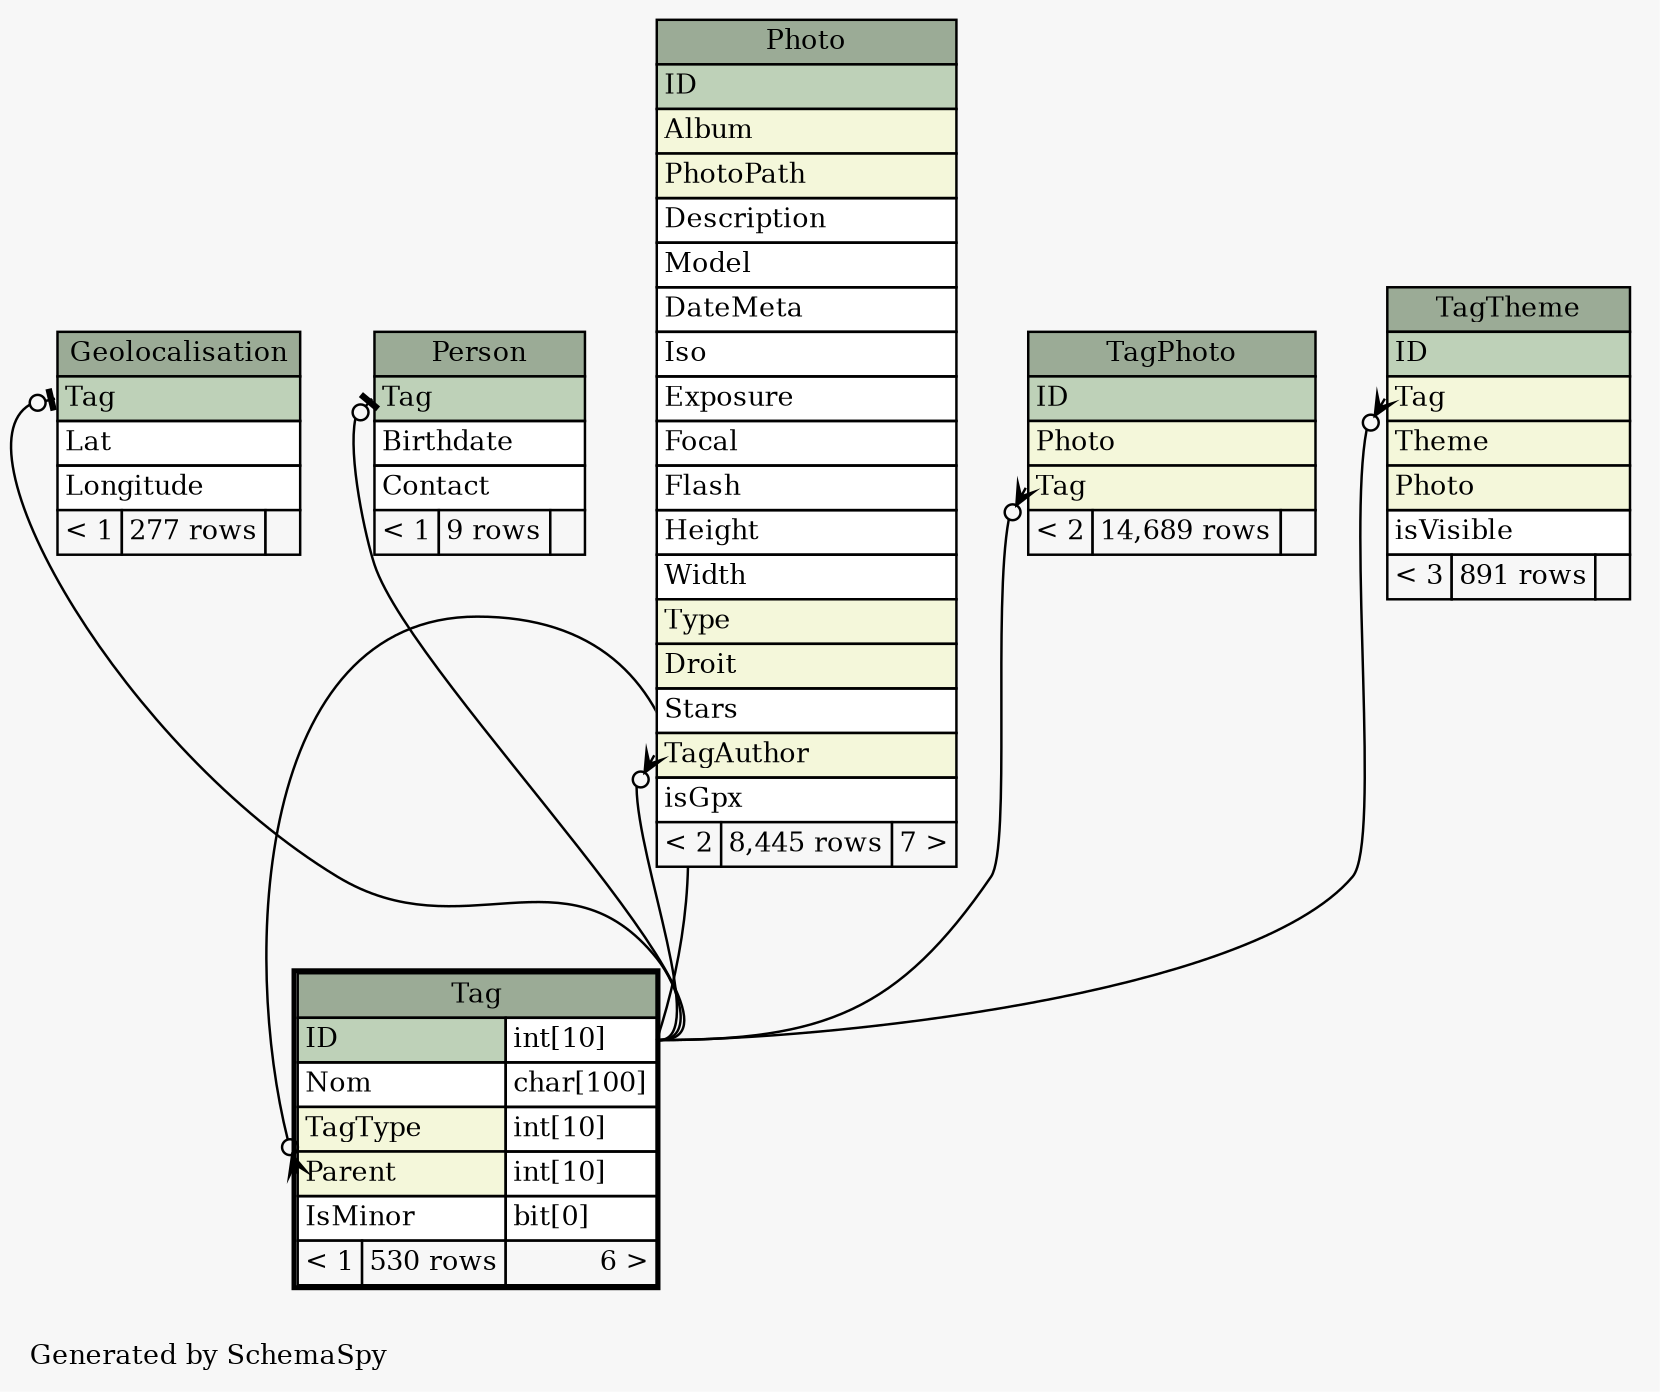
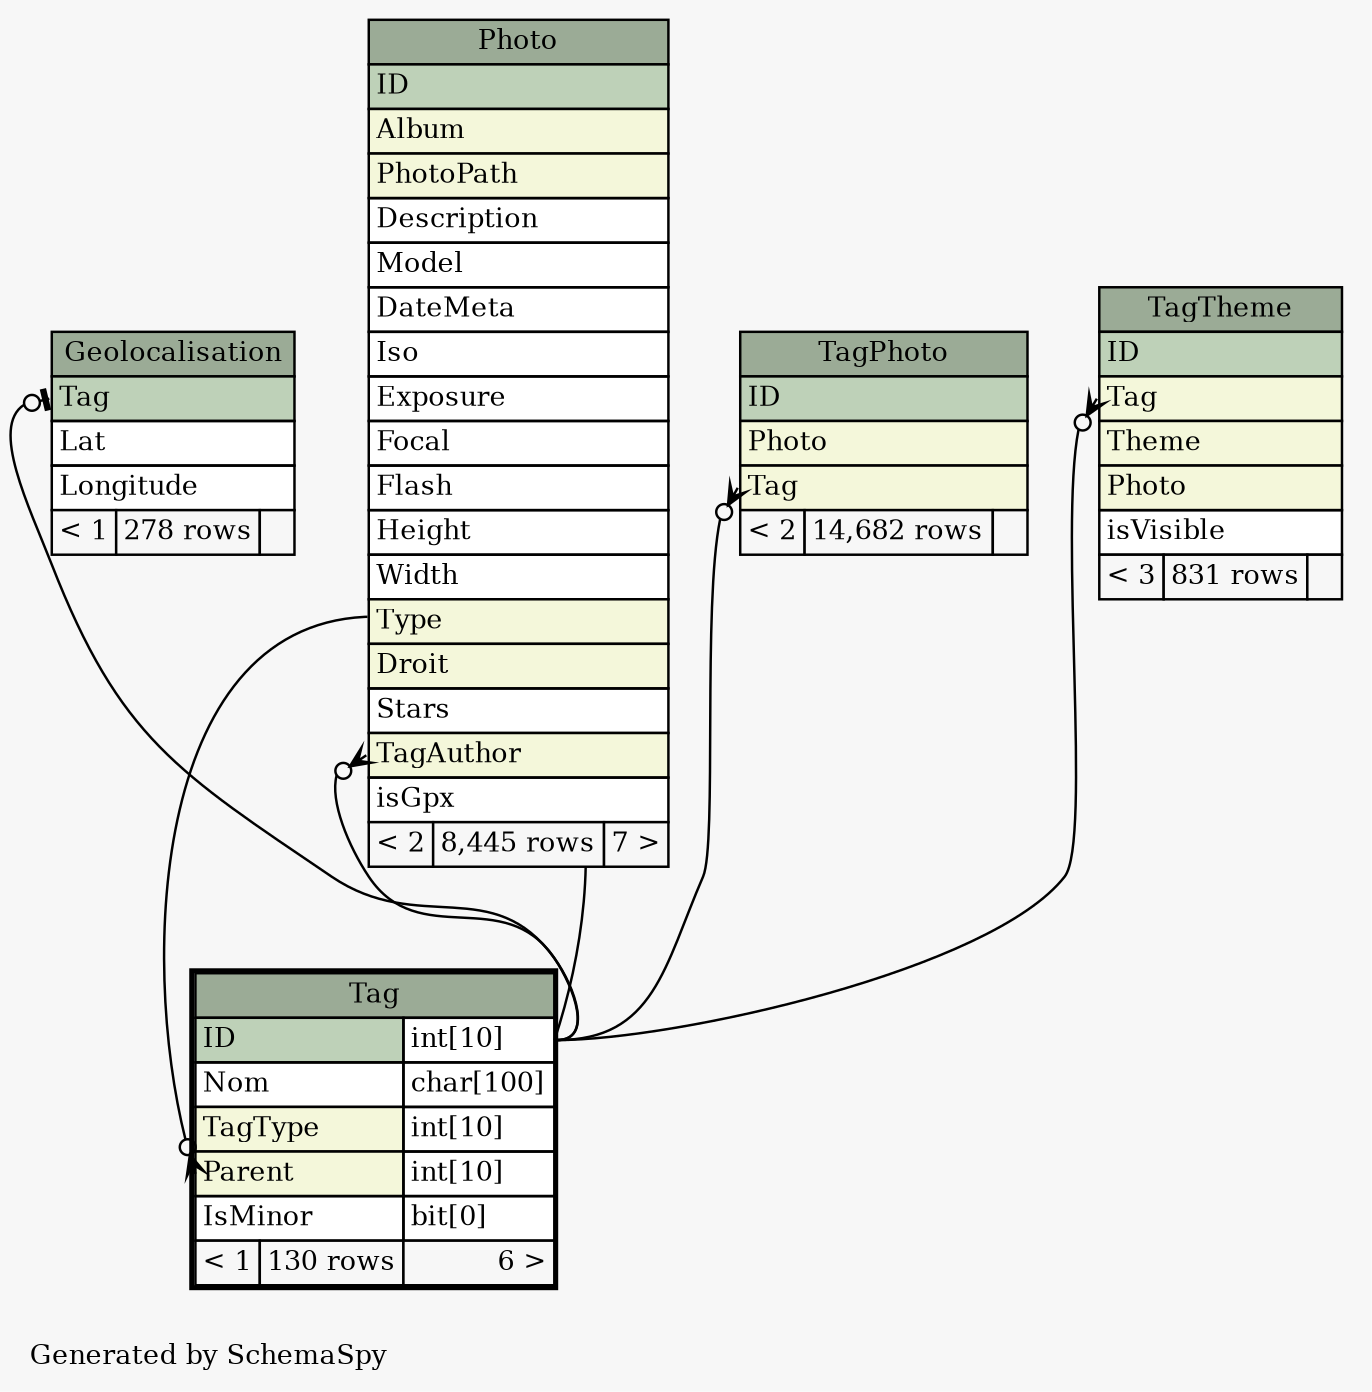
node "Person": removed
node "Geolocalisation": text "277 rows" -> "278 rows"
node "TagPhoto": text "14,689 rows" -> "14,682 rows"
node "TagTheme": text "891 rows" -> "831 rows"
node "Tag": text "530 rows" -> "130 rows"
